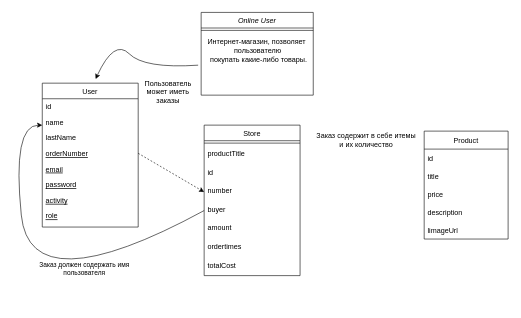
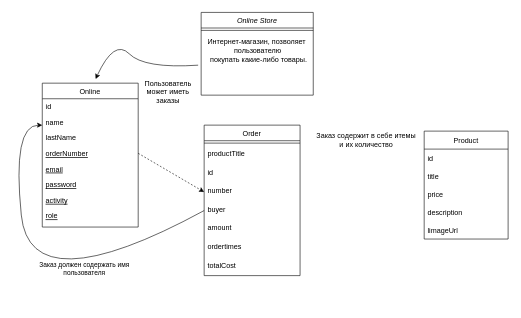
node "Online User": label "Online User" -> "Online Store"
node "User": label "User" -> "Online"
node "Store": label "Store" -> "Order"
